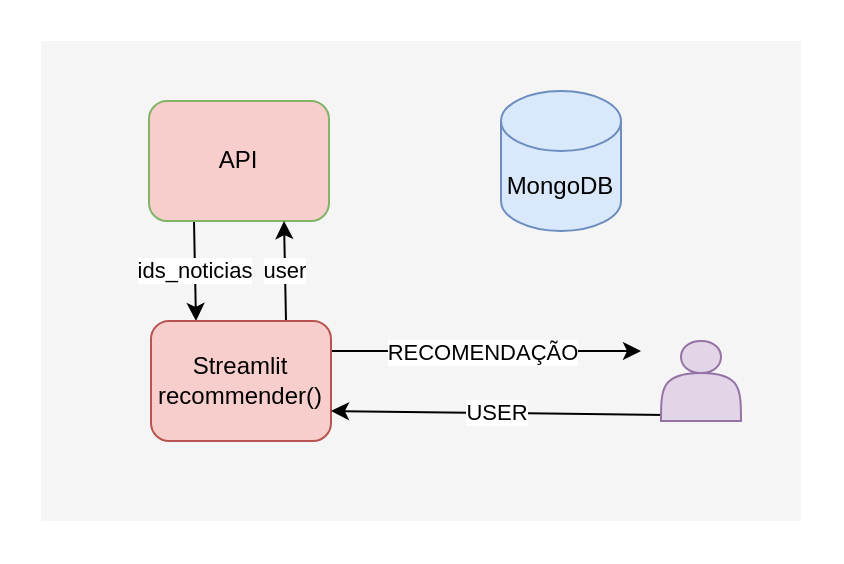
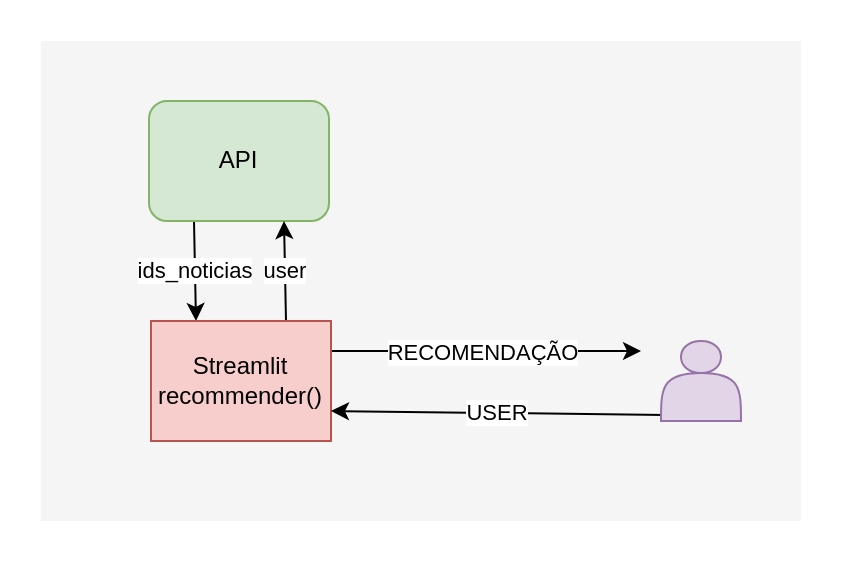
node "API": fillcolor #f8cecc -> #d5e8d4
node "MongoDB": removed
node "Streamlit recommender()": shape rounded rectangle -> rectangle
